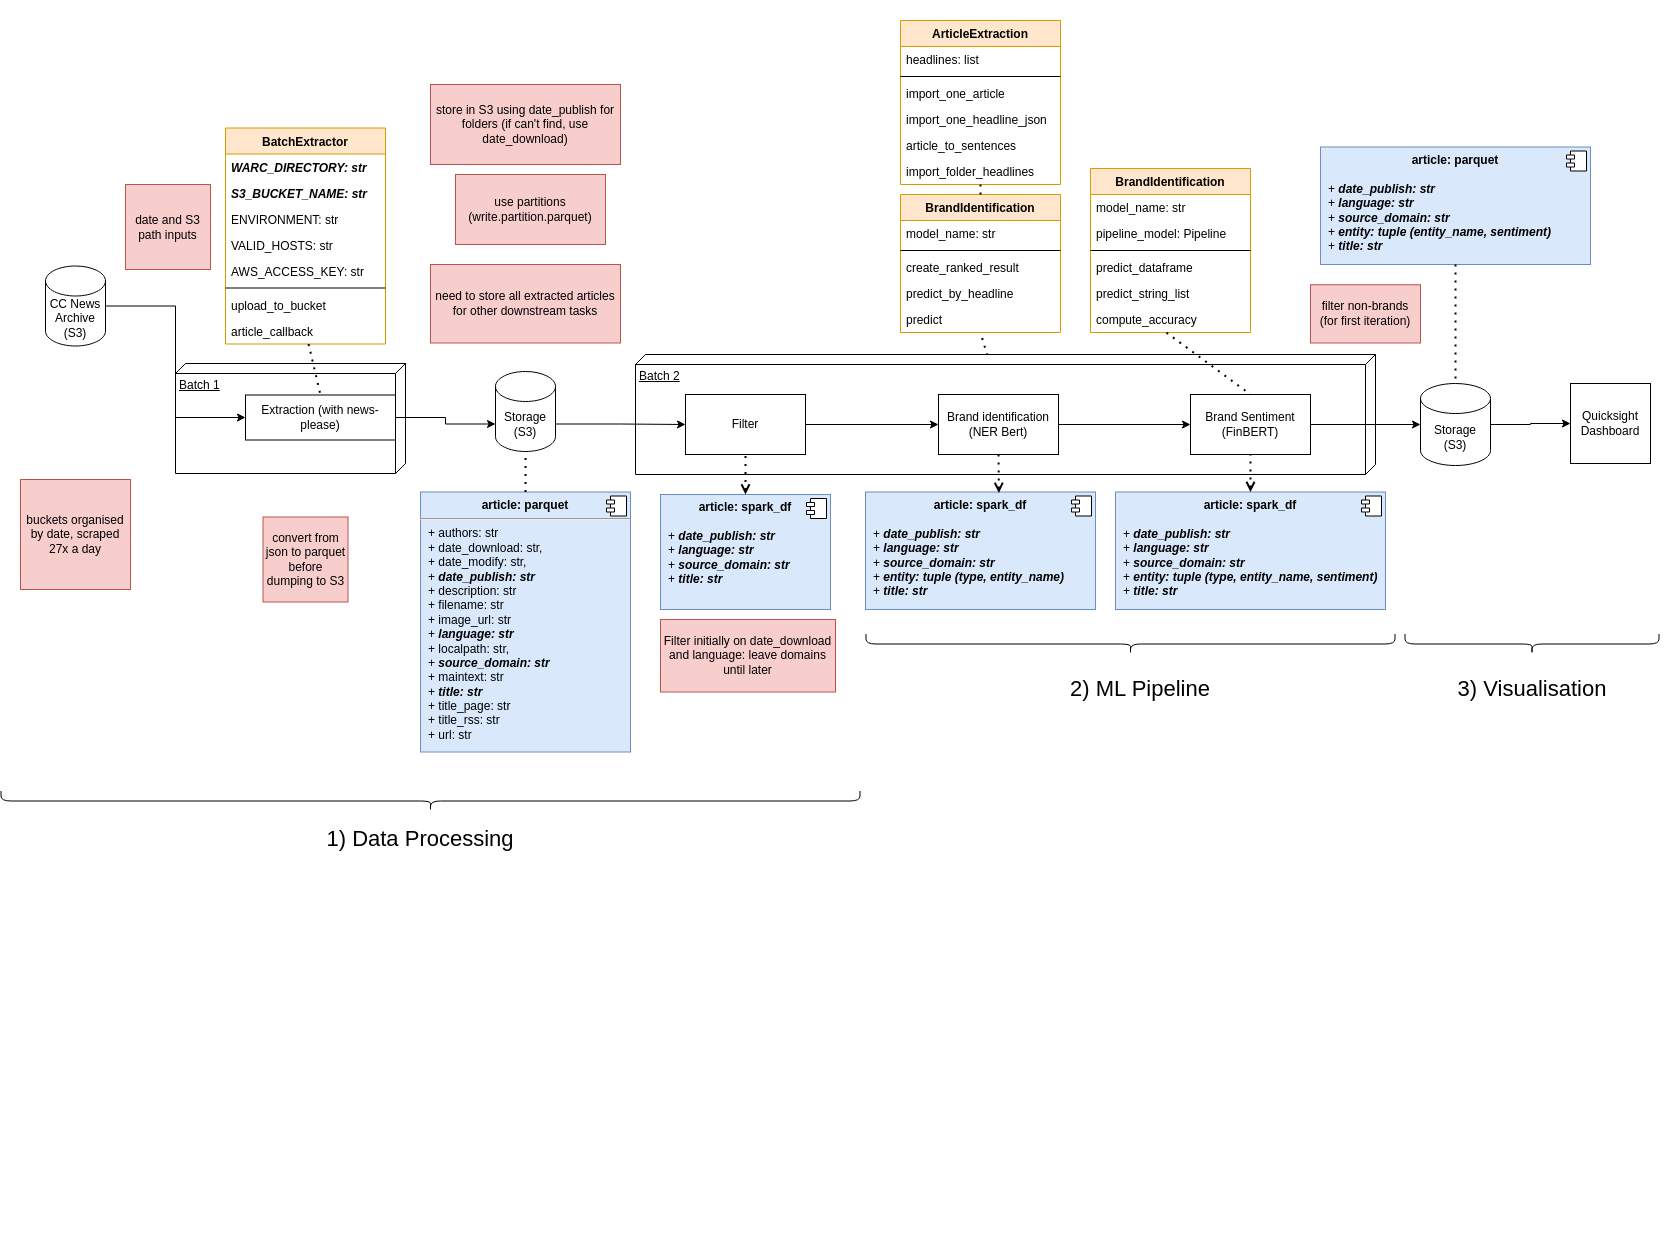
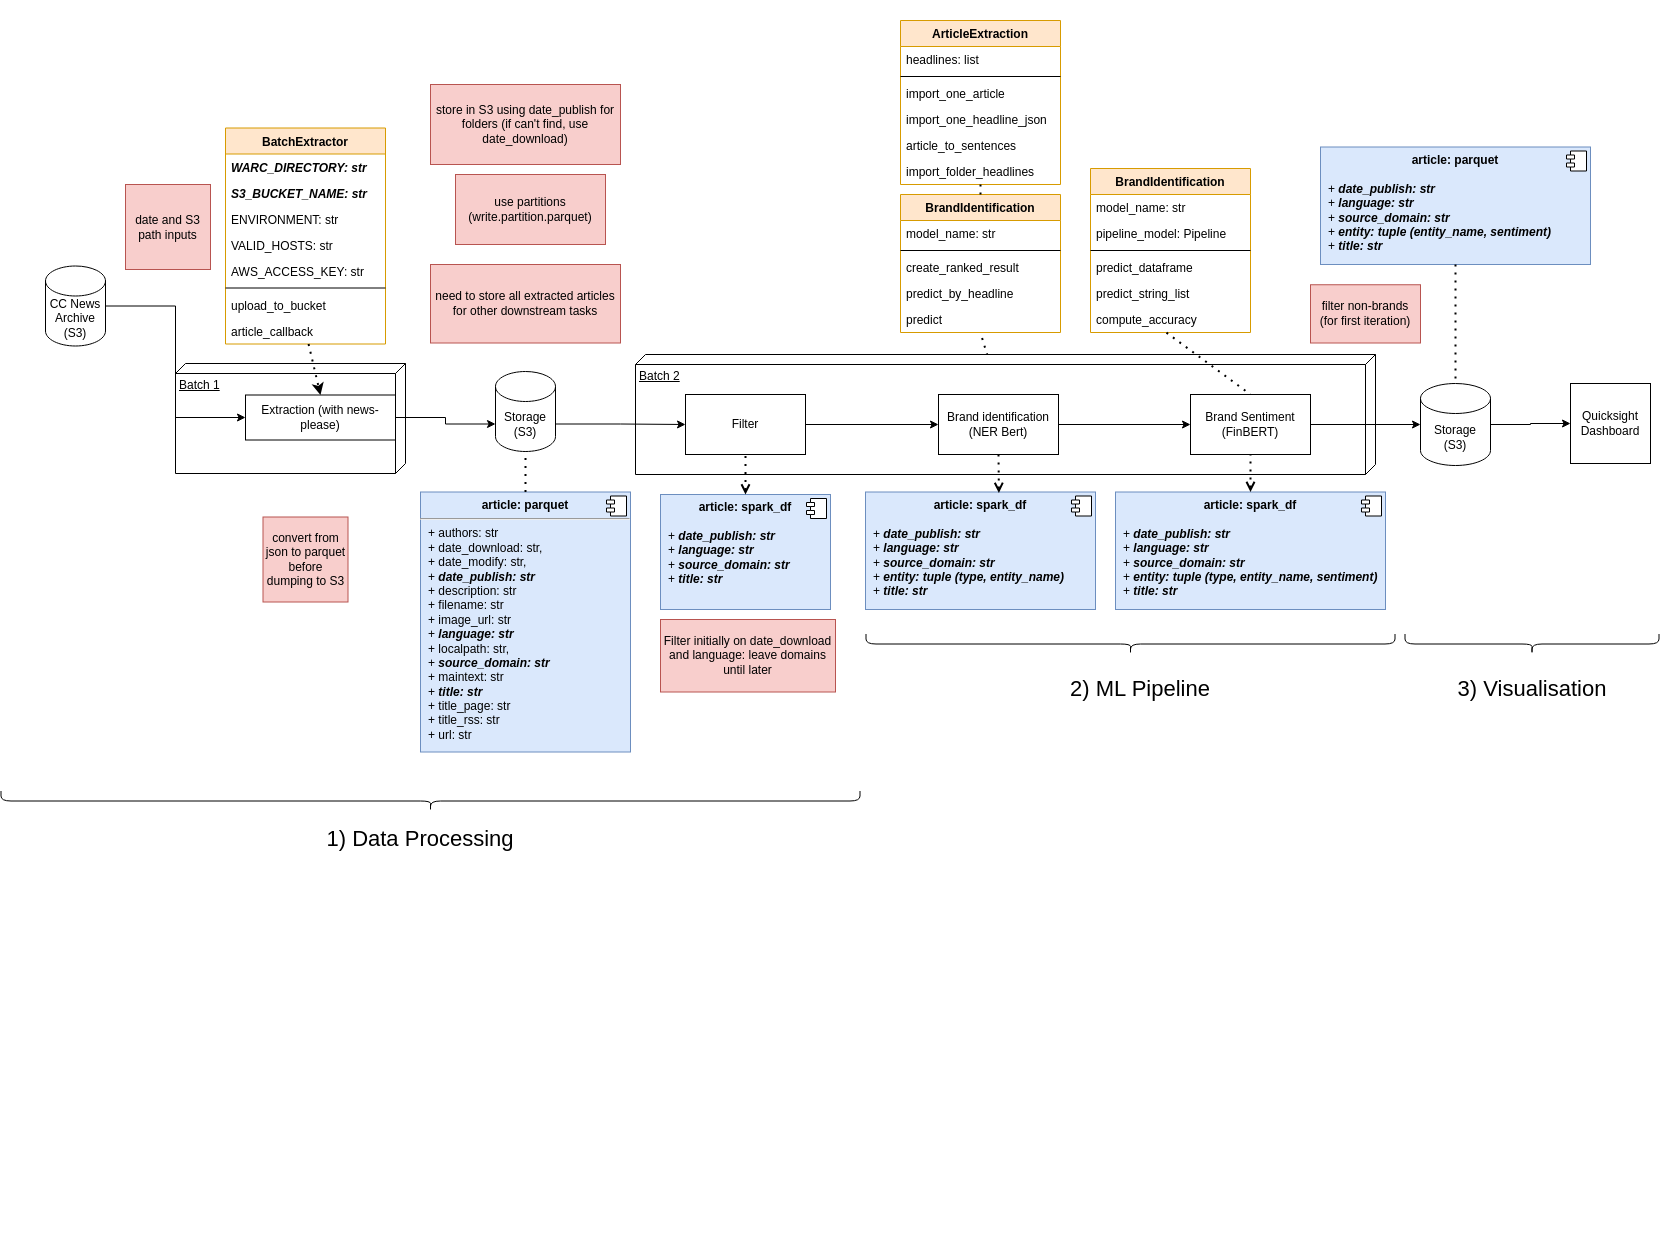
edge "article_callback" -- "Extraction (with news-please)": arrowhead none -> classic
node "buckets organised by date, scraped 27x a day": removed
